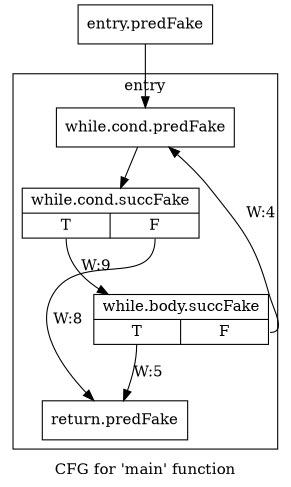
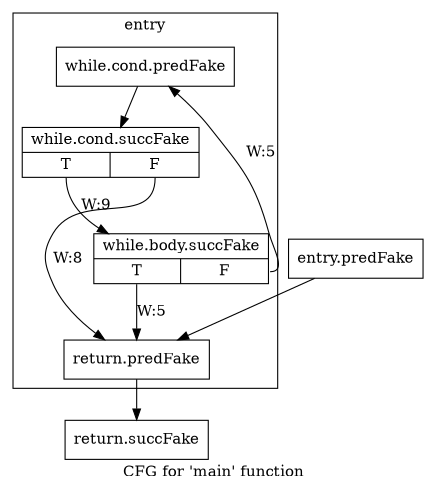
edge "entry.predFake" -> "while.cond.predFake": now "entry.predFake" -> "return.predFake"
edge "while.body.succFake" -> "while.cond.predFake": label "W:4" -> "W:5"
node "return.succFake": added
